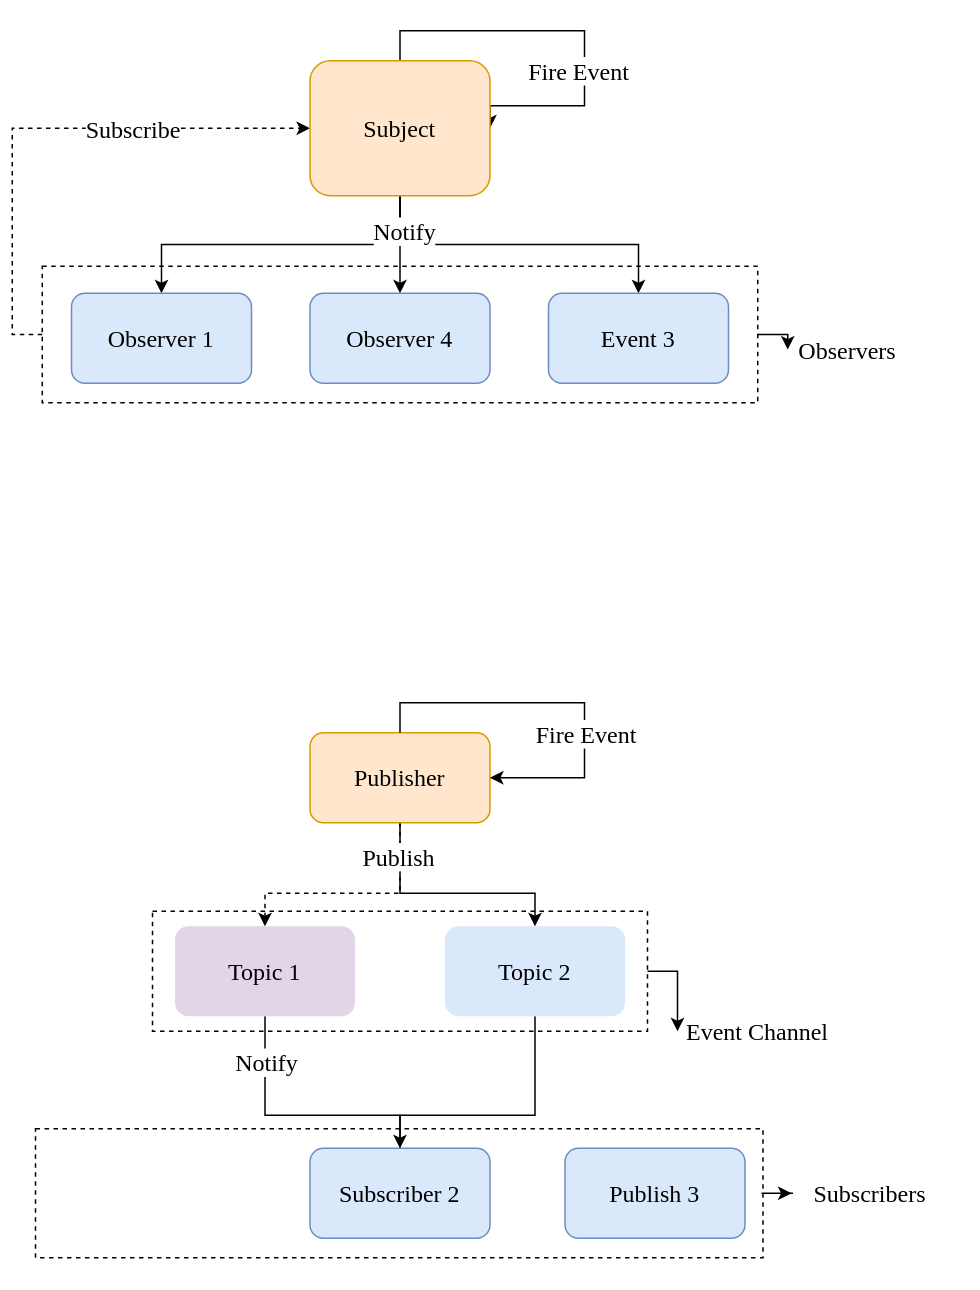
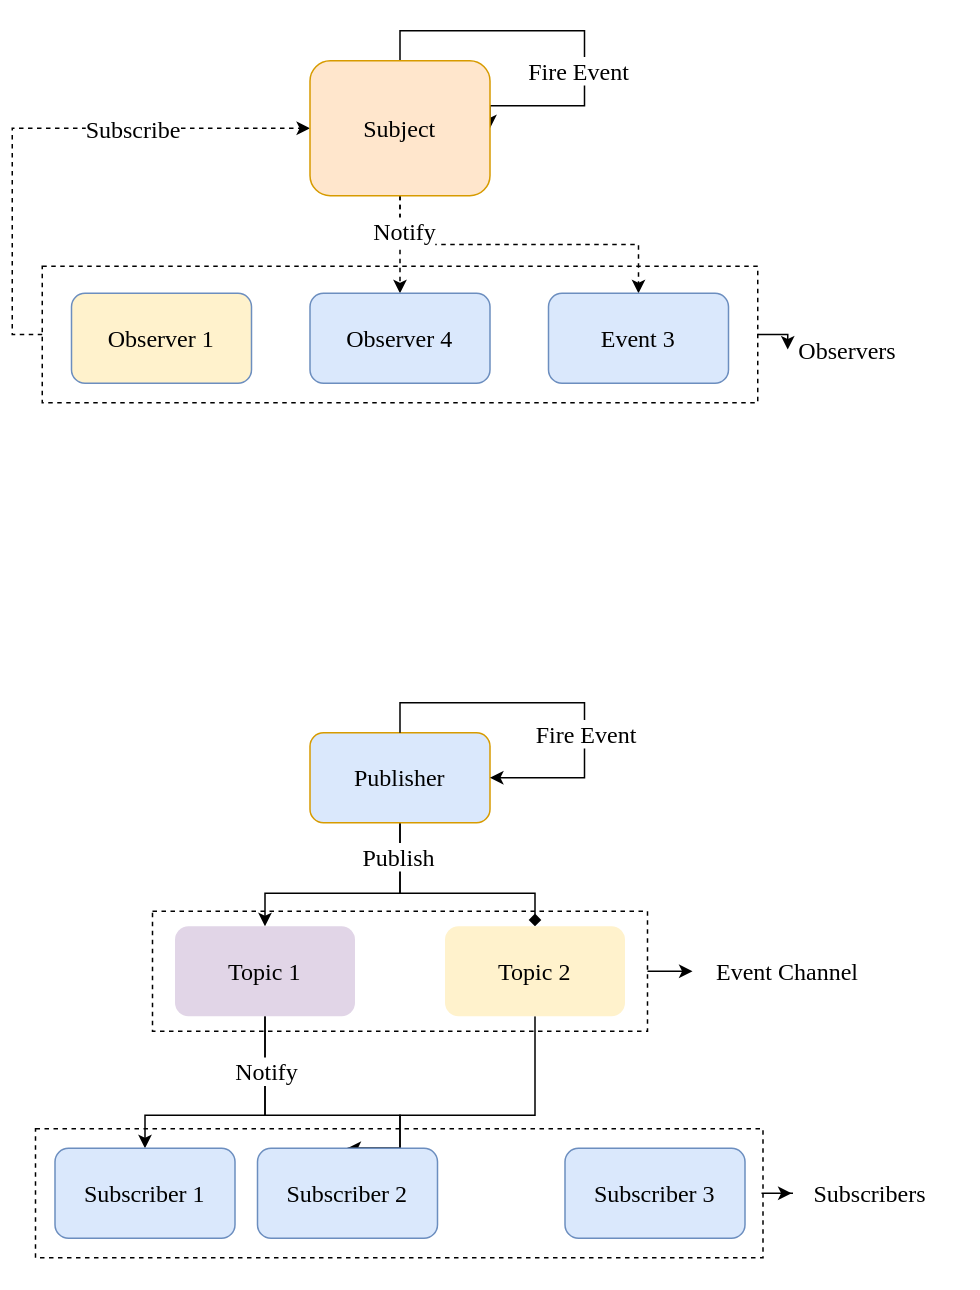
edge "Subject" -> "Observer 1": removed
edge "Subject" -> "Event 3": style solid -> dashed
edge "Subject" -> "Observer 4": style solid -> dashed
node "Observer 1": fillcolor #dae8fc -> #fff2cc
node "Publisher": fillcolor #ffe6cc -> #dae8fc
edge "Publisher" -> "Topic 1": style dashed -> solid
edge "Publisher" -> "Topic 2": arrowhead classic -> diamond
node "Topic 2": fillcolor #dae8fc -> #fff2cc
node "Event Channel": moved (757, 1031) -> (787, 971)
edge "Topic 1" -> "Subscriber 1": added
node "Subscriber 1": added
node "Subscriber 2": moved (400, 1193) -> (347, 1193)
node "Publish 3": label "Publish 3" -> "Subscriber 3"
